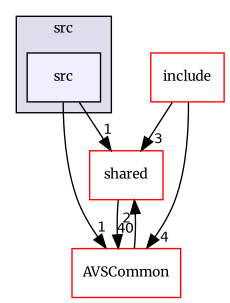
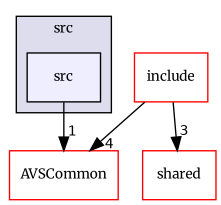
edge "src" -> "shared": removed
edge "shared" -> "AVSCommon": removed
edge "AVSCommon" -> "shared": removed
